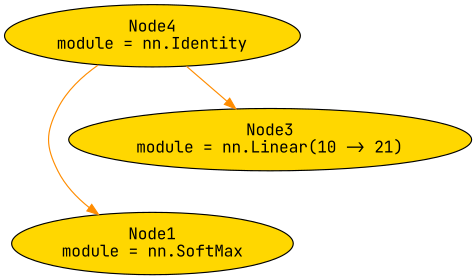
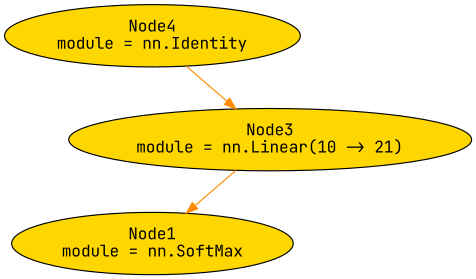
edge "Node4 module = nn.Identity" -> "Node1 module = nn.SoftMax": now "Node3 module = nn.Linear(10 -> 21)" -> "Node1 module = nn.SoftMax"
